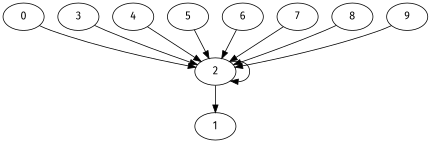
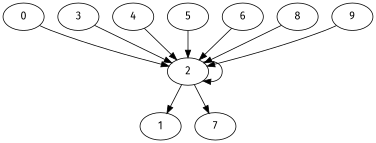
edge "7" -> "2": reversed
